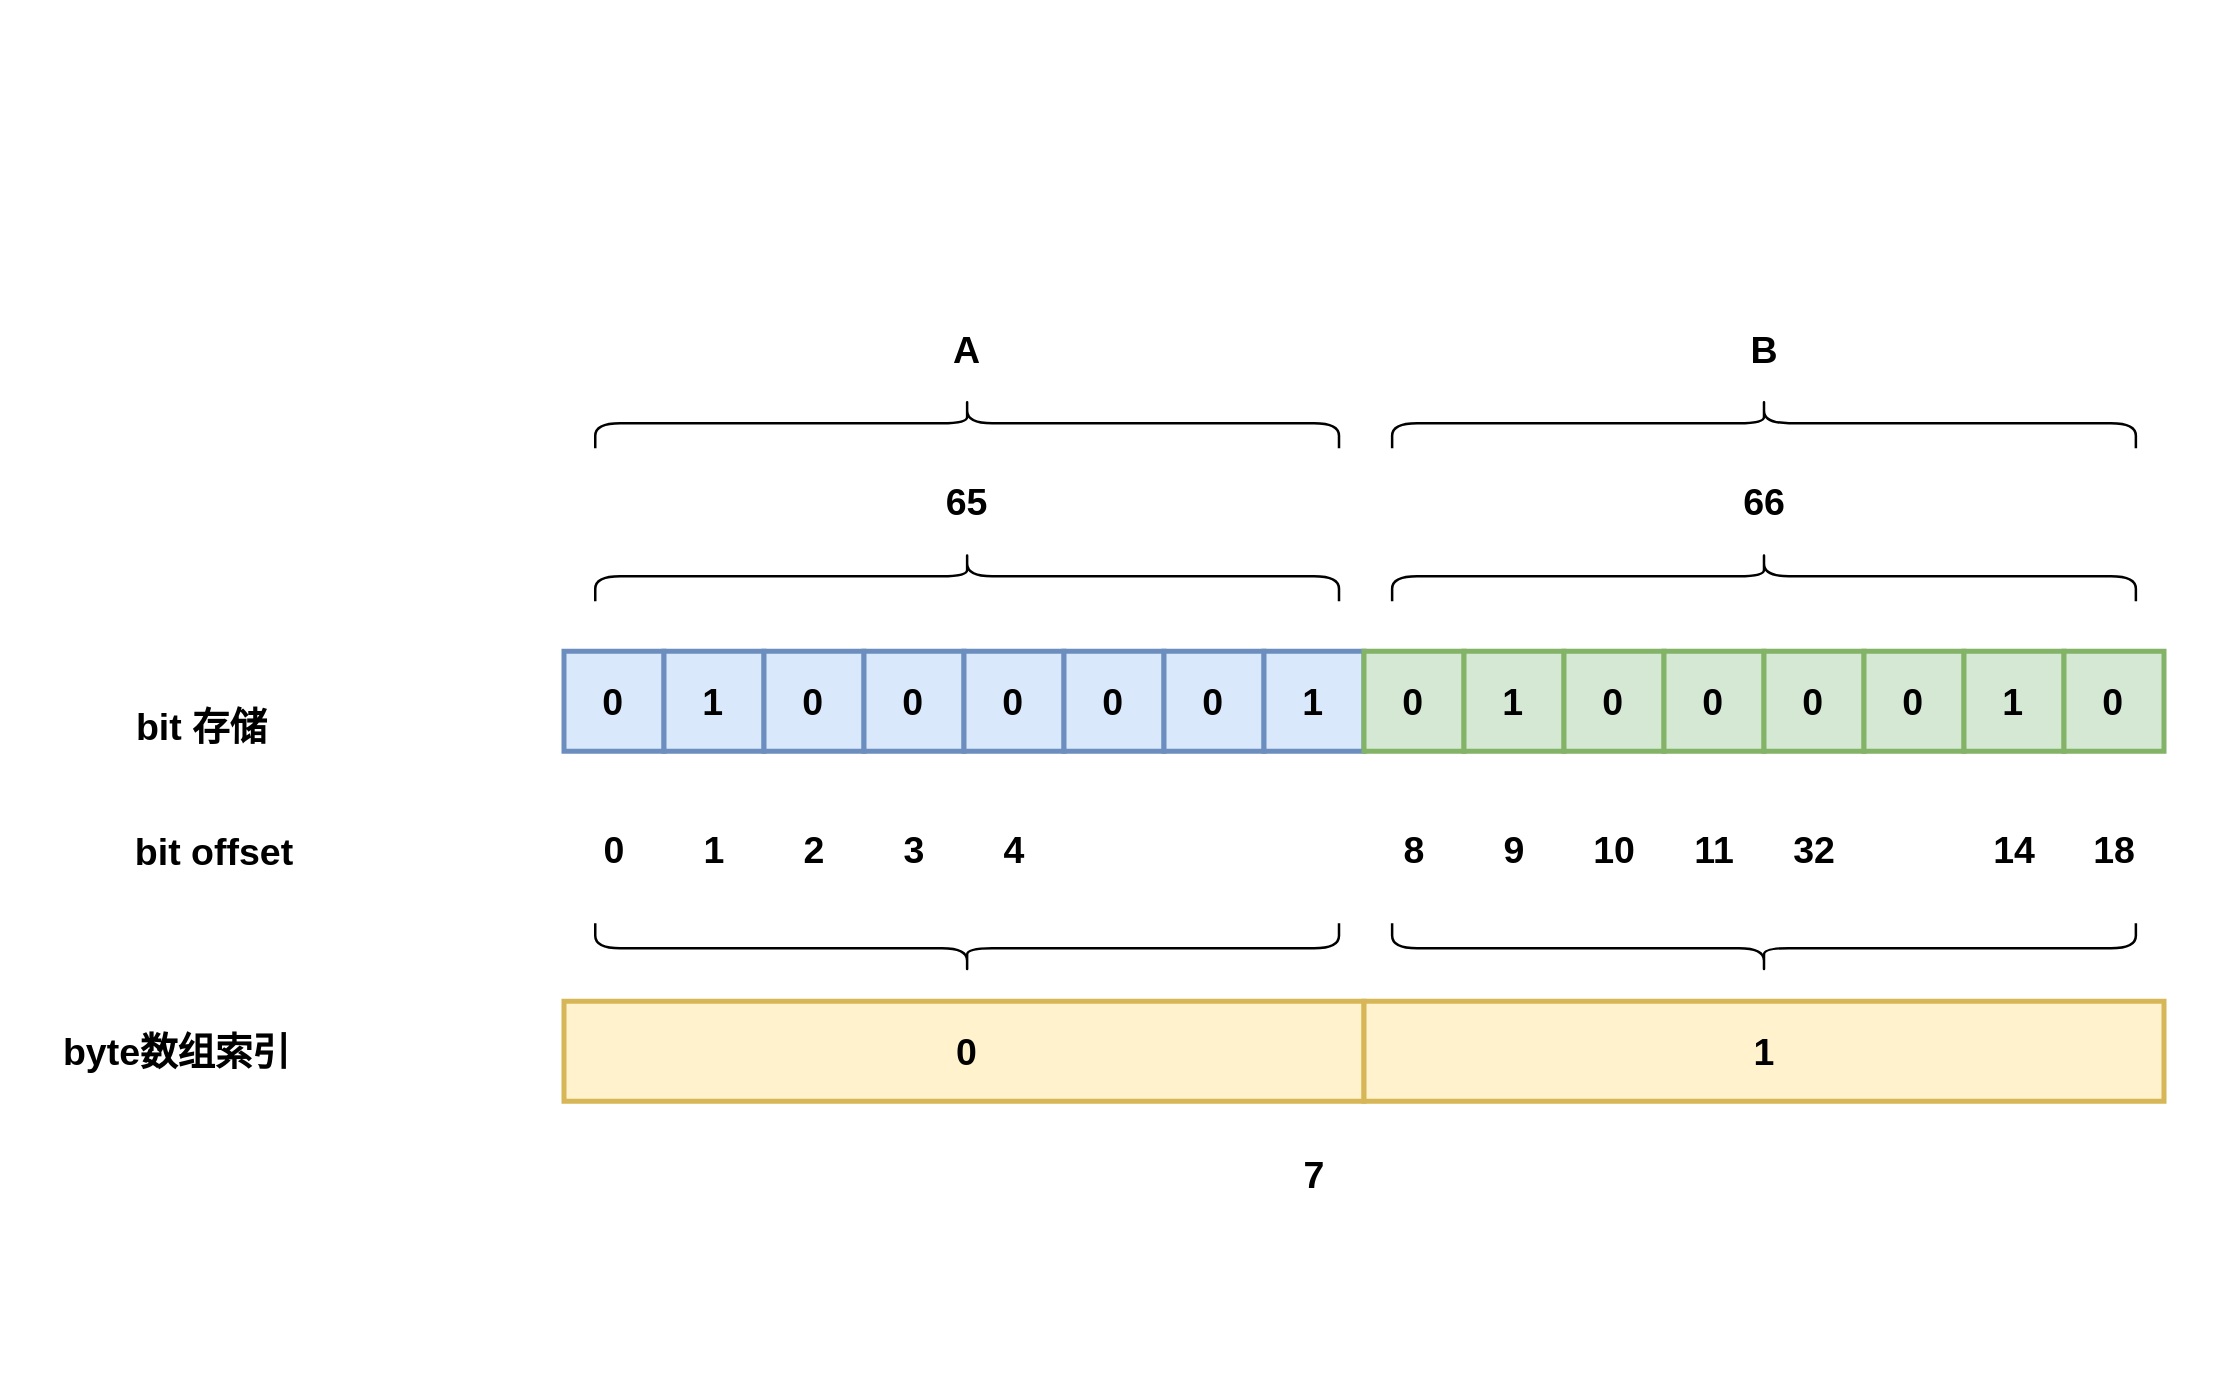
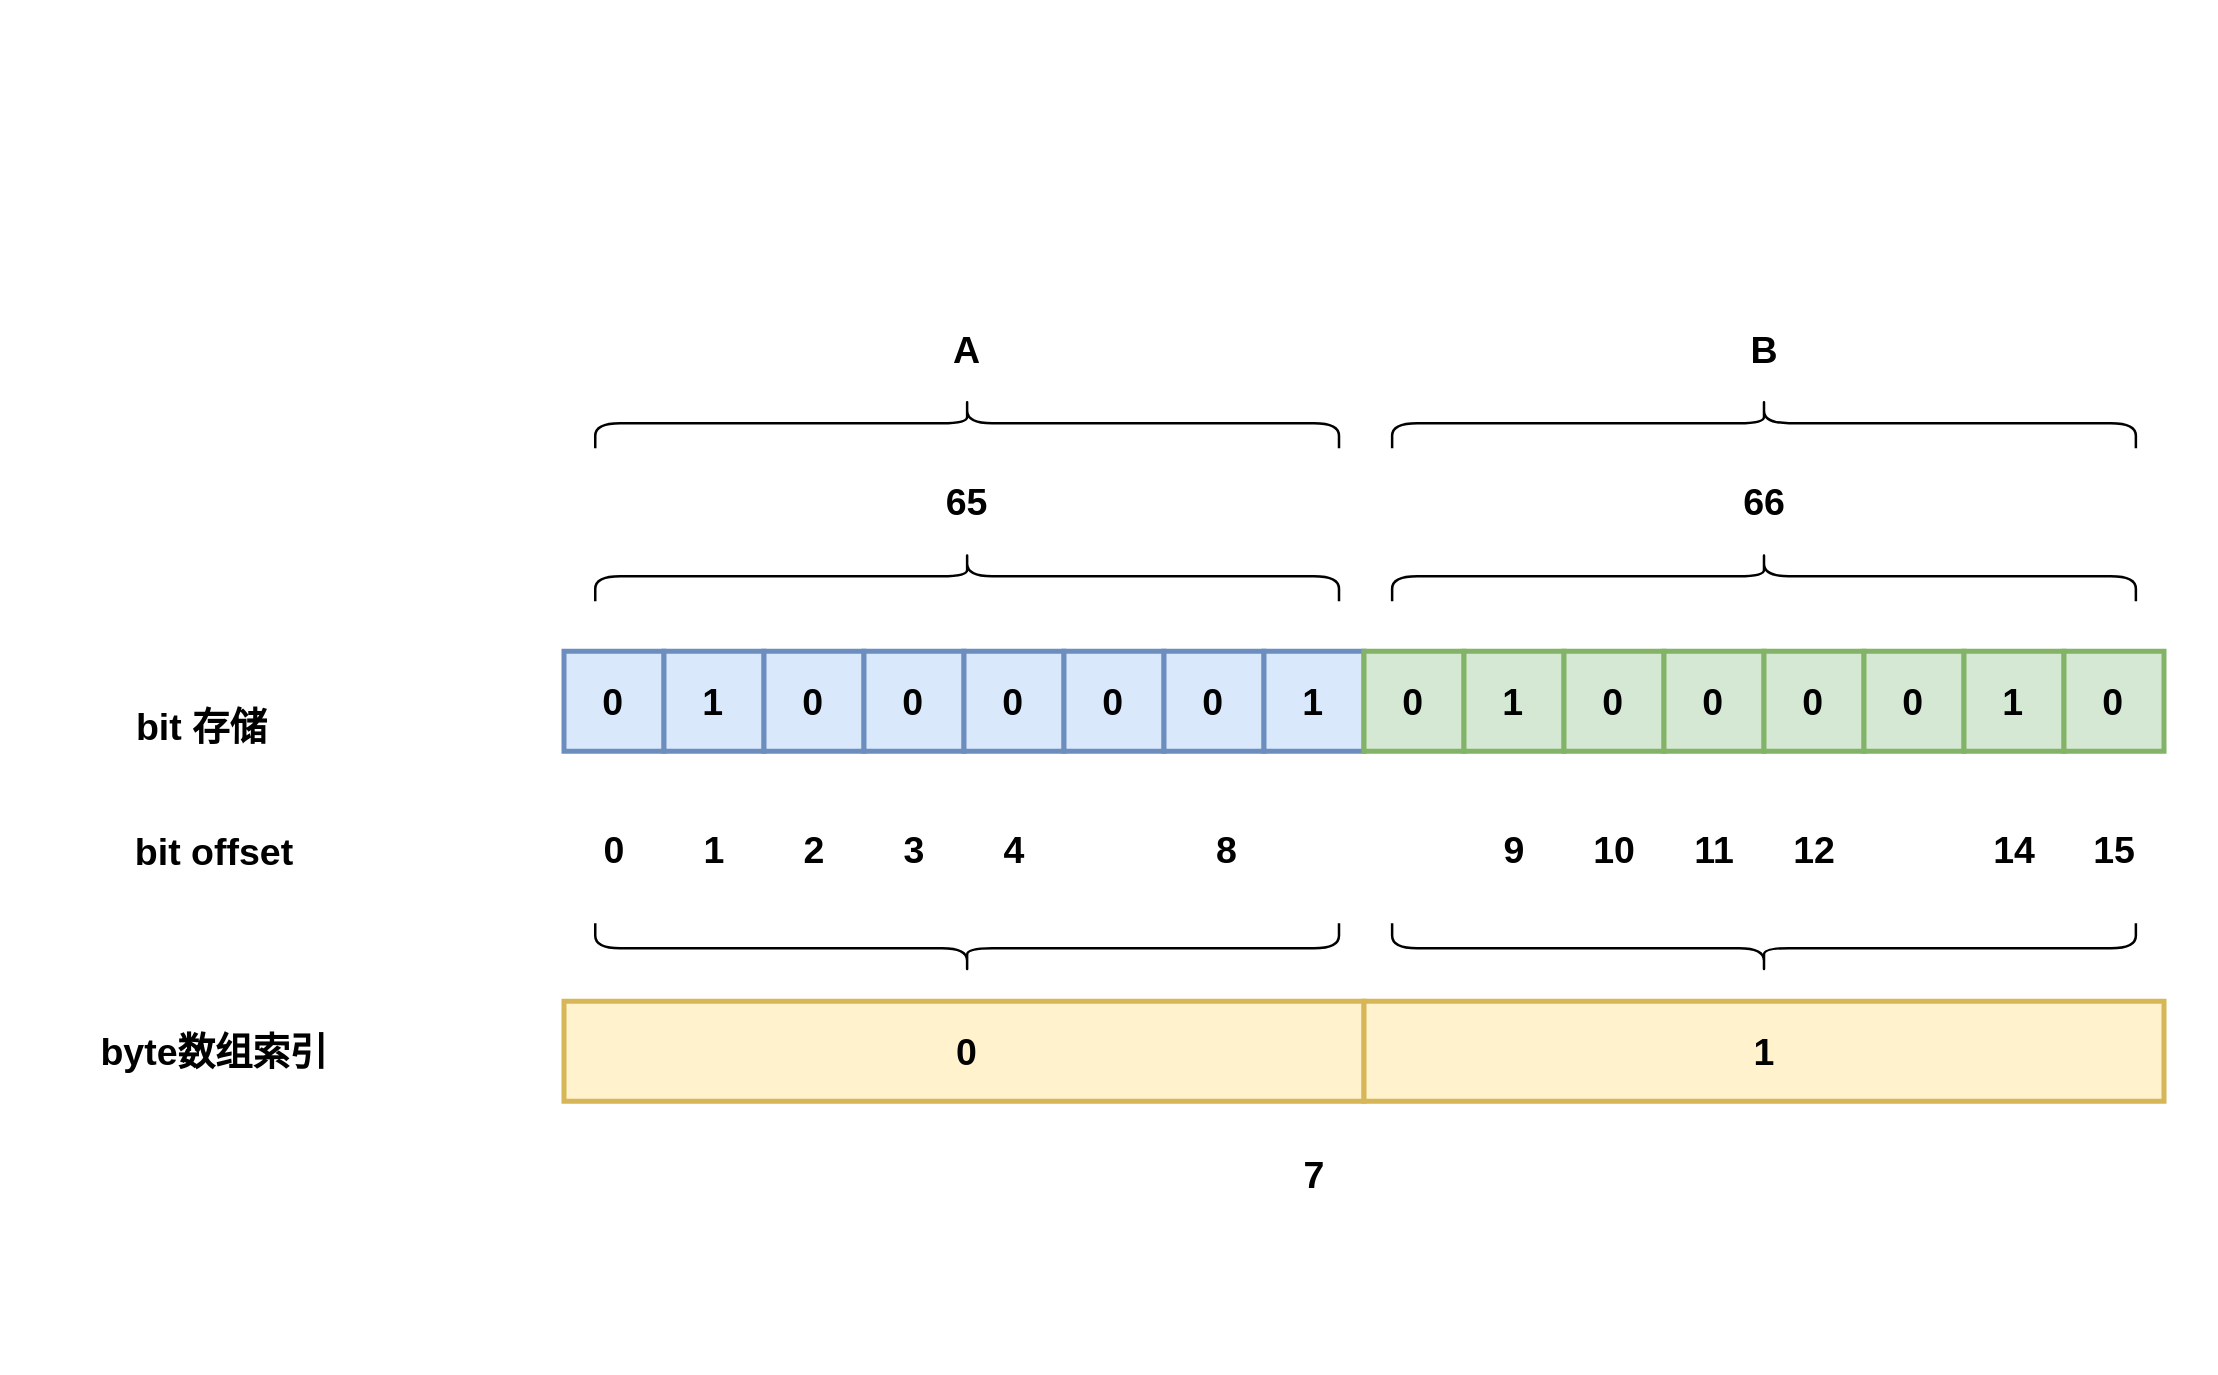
node "8": moved (1414, 848) -> (1226, 848)
node "32": label "32" -> "12"
node "18": label "18" -> "15"
node "byte数组索引": moved (176, 1051) -> (214, 1051)
